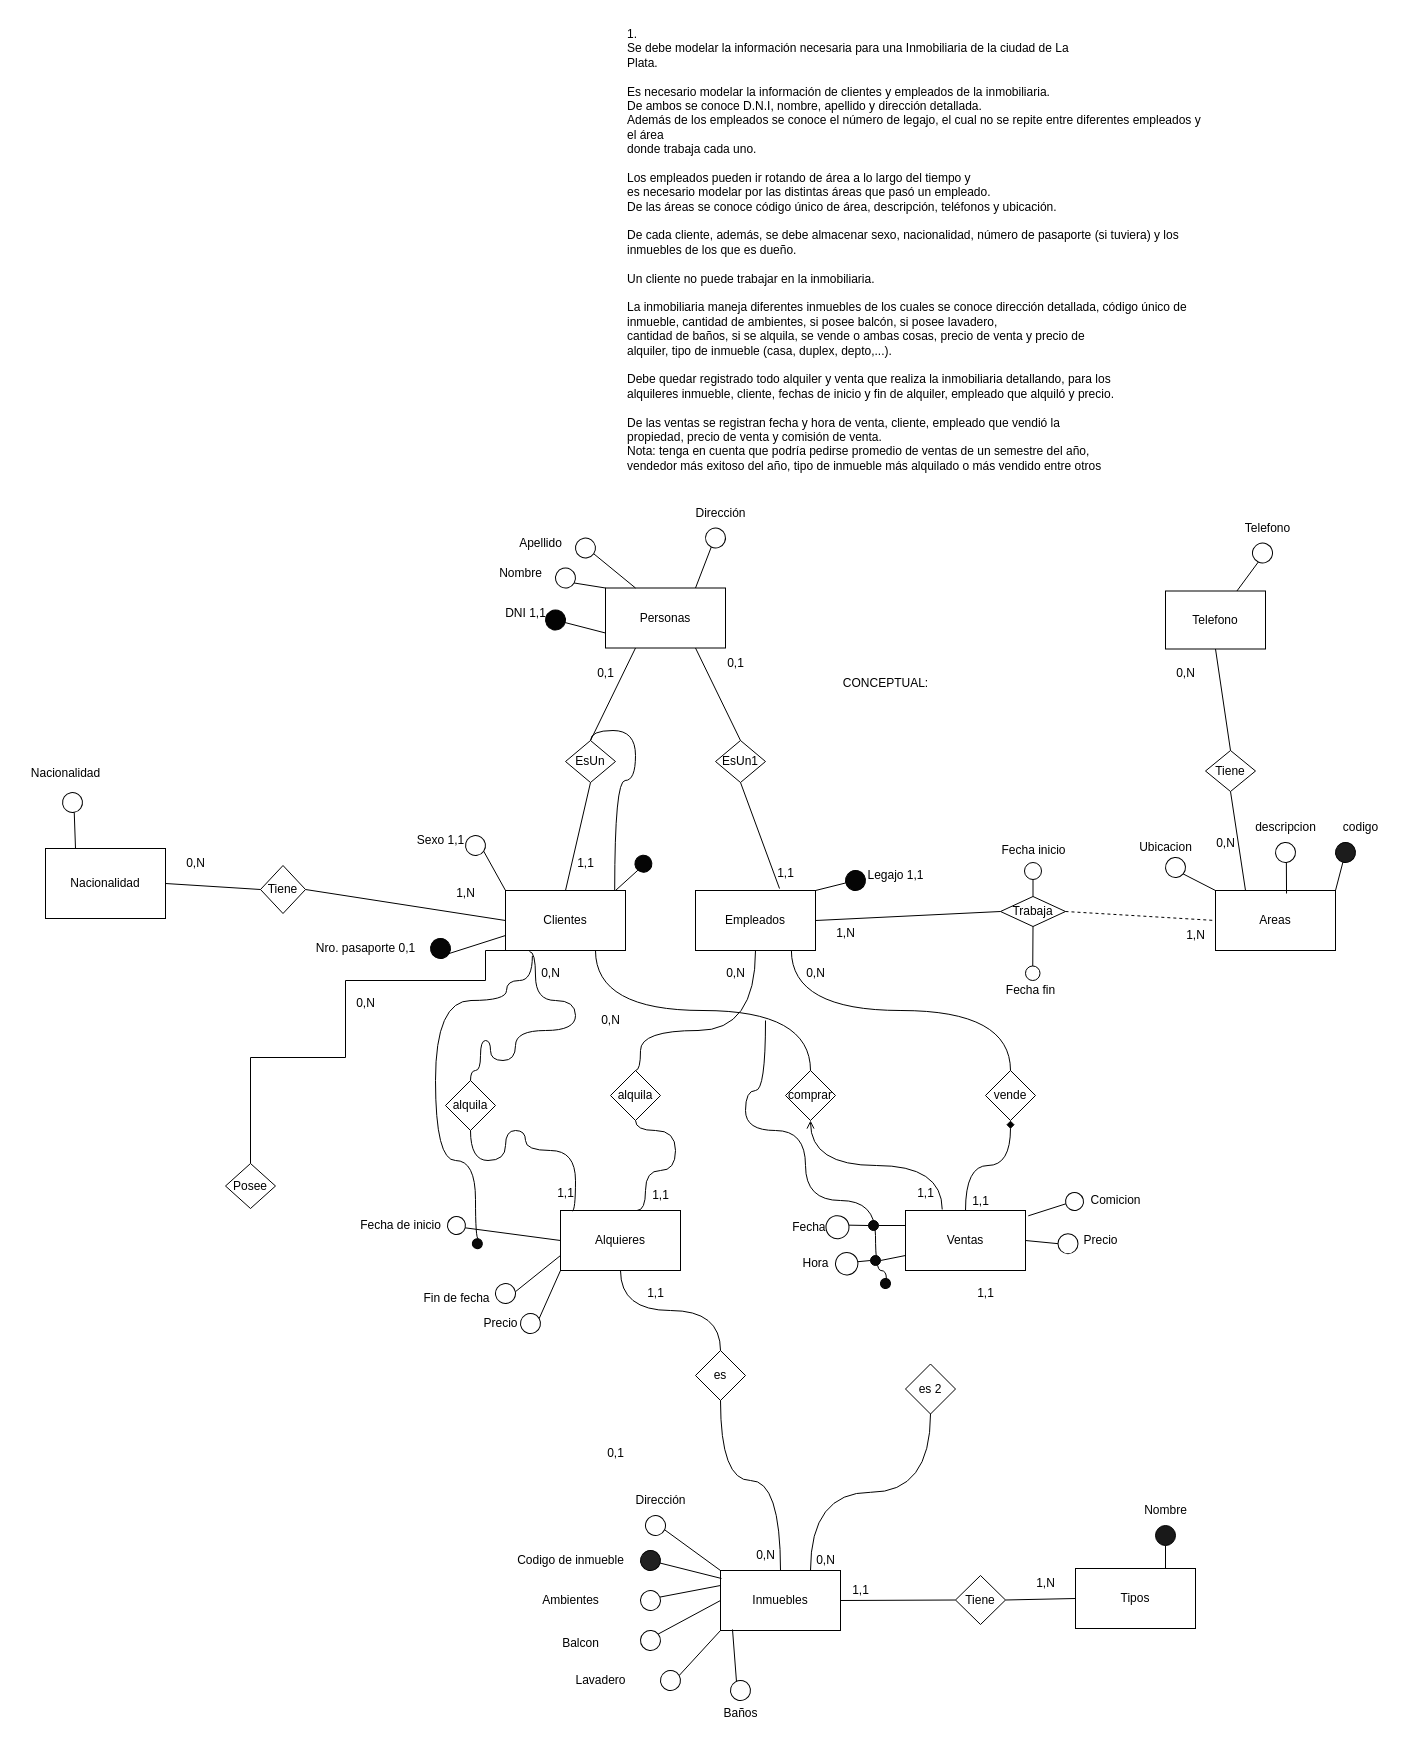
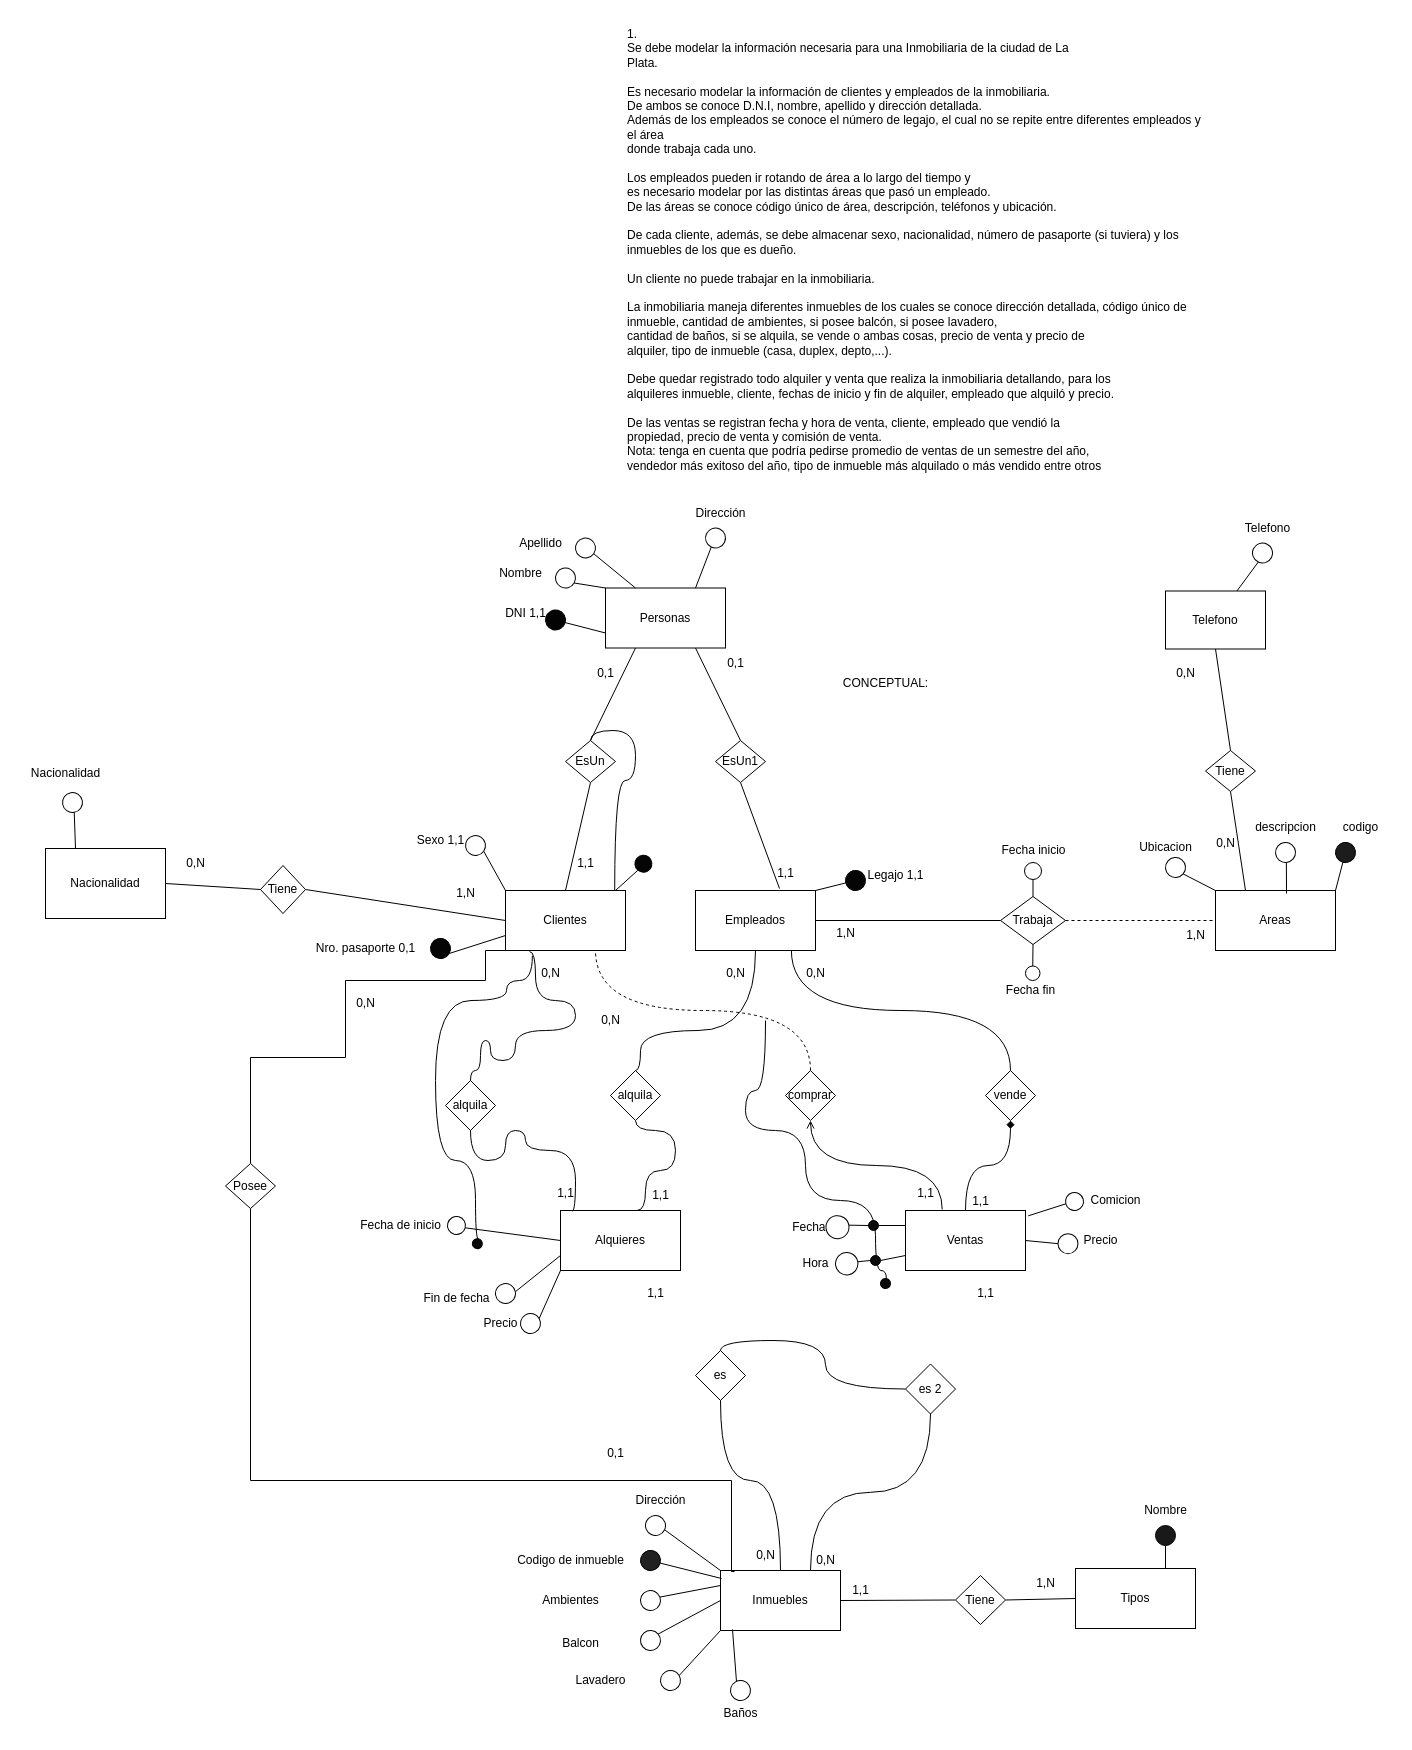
node "Trabaja": size 65x30 -> 65x48
edge "Clientes" -- "comprar": style solid -> dashed
edge "Alquieres" -- "es": now "es 2" -- "es"
edge "Posee" -- "Inmuebles": added
